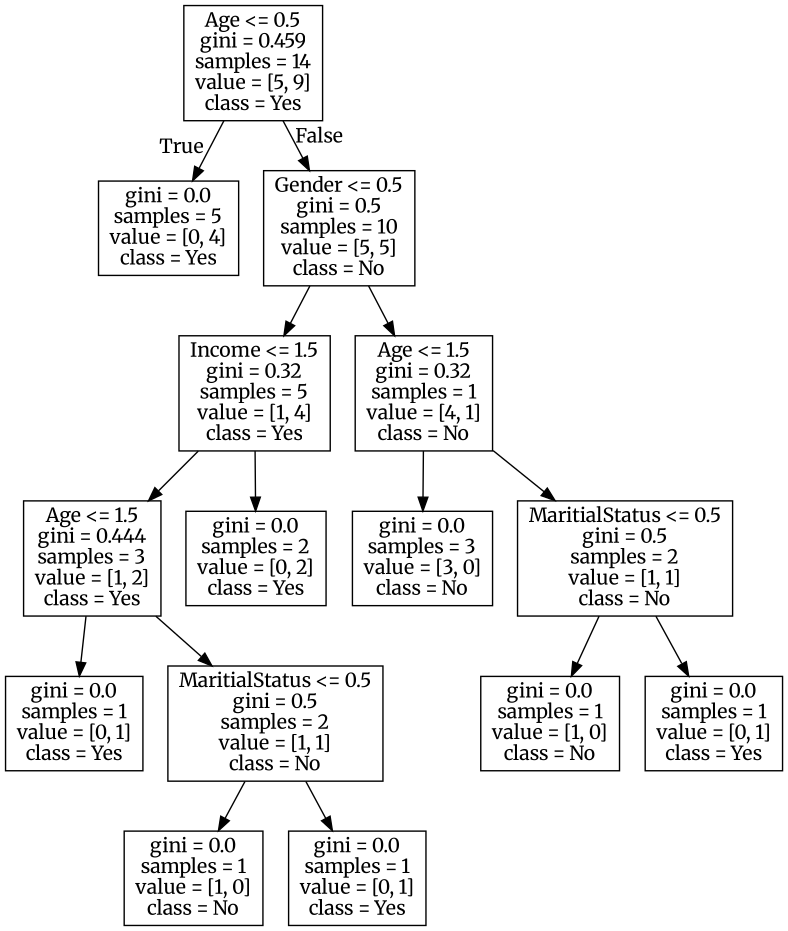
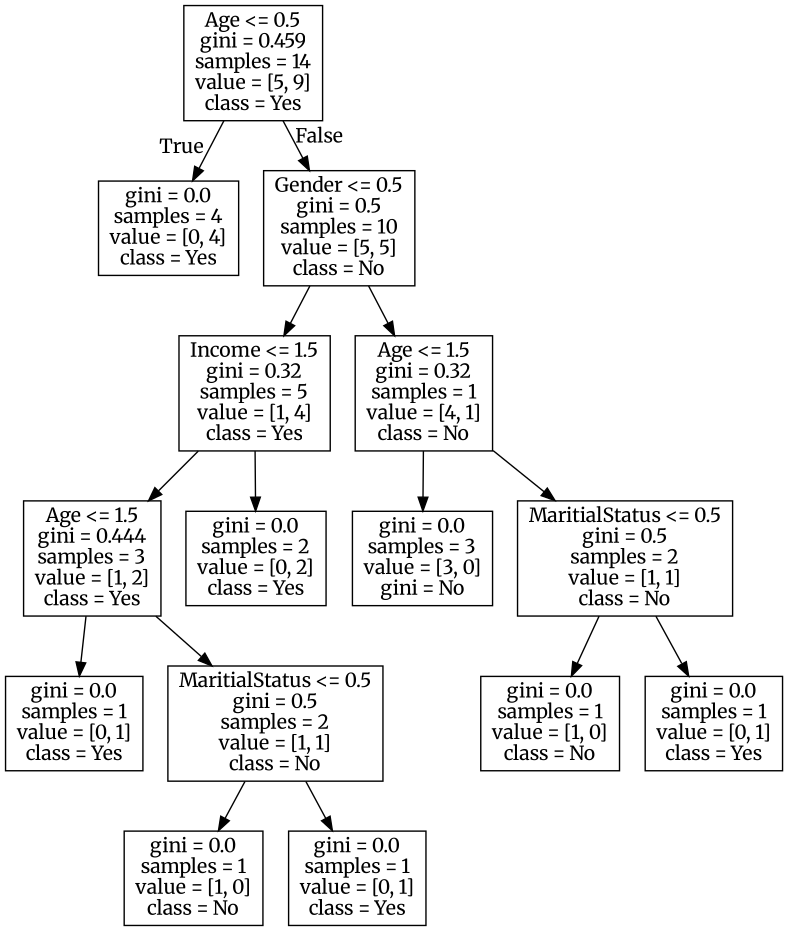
node "gini = 0.0 samples = 5 value = [0, 4] class = Yes": label "gini = 0.0 samples = 5 value = [0, 4] class = Yes" -> "gini = 0.0 samples = 4 value = [0, 4] class = Yes"
node "gini = 0.0 samples = 3 value = [3, 0] class = No": label "gini = 0.0 samples = 3 value = [3, 0] class = No" -> "gini = 0.0 samples = 3 value = [3, 0] gini = No"
